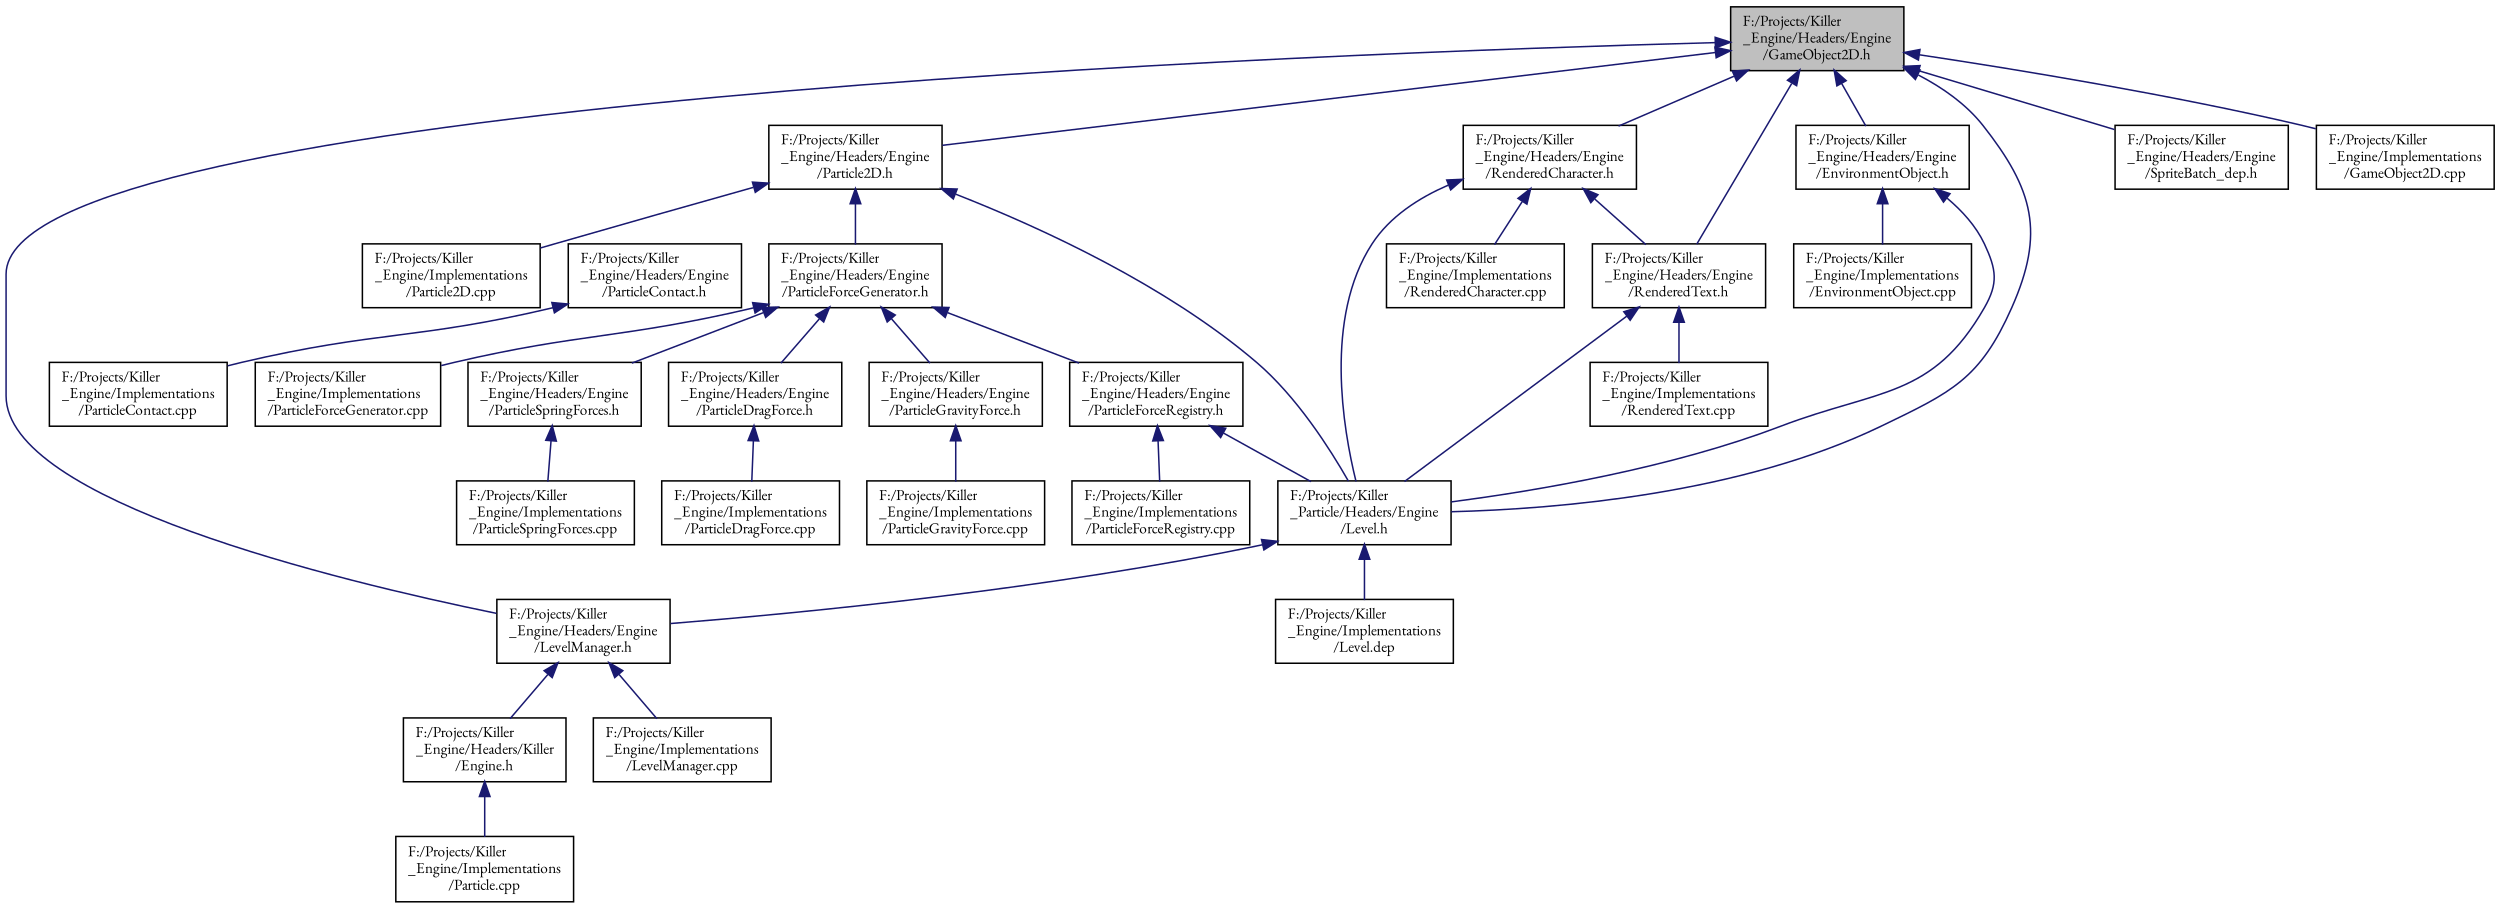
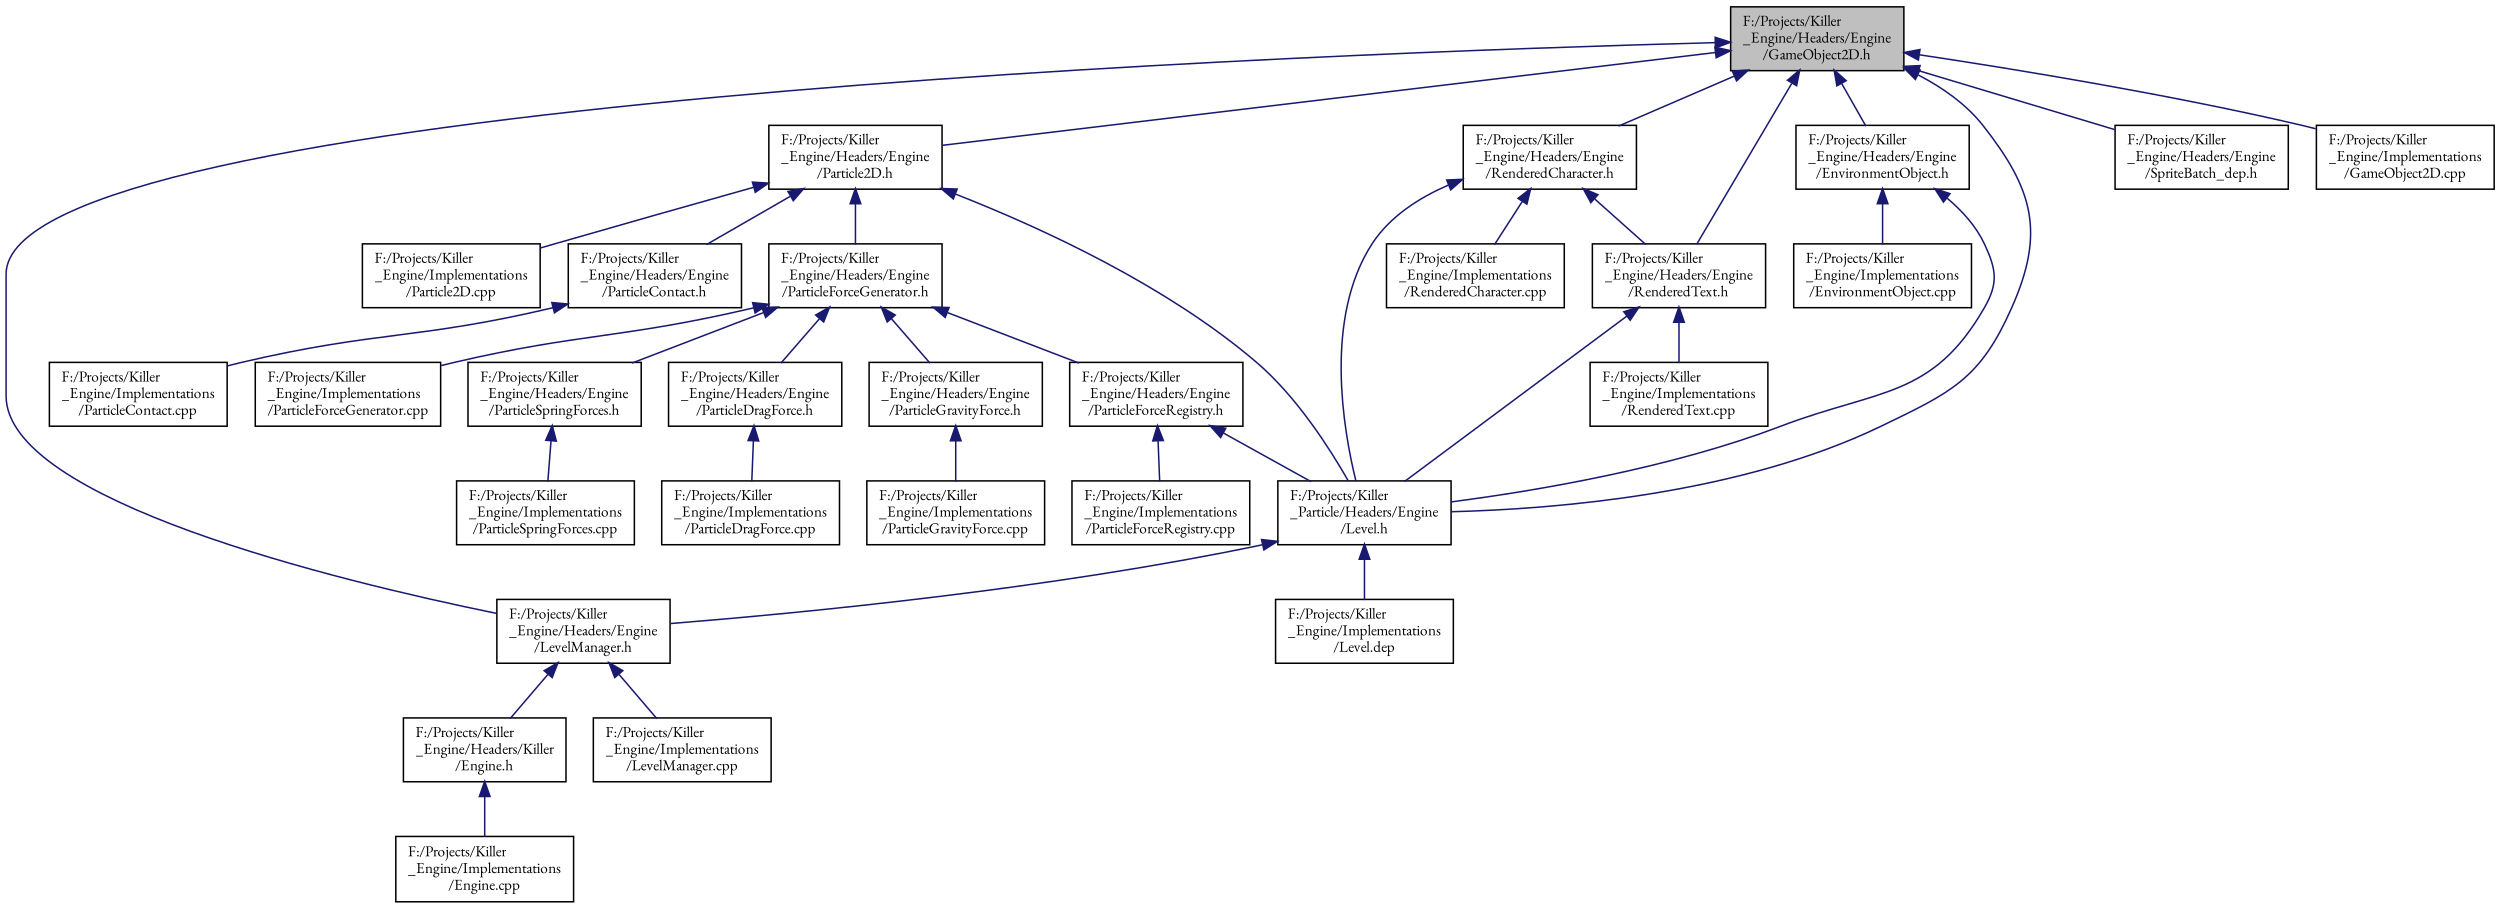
edge "F:/Projects/Killer _Engine/Headers/Engine /ParticleContact.h" -> "F:/Projects/Killer _Engine/Headers/Engine /Particle2D.h": added
node "F:/Projects/Killer _Engine/Implementations /Particle.cpp": label "F:/Projects/Killer _Engine/Implementations /Particle.cpp" -> "F:/Projects/Killer _Engine/Implementations /Engine.cpp"
